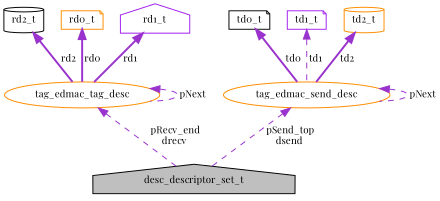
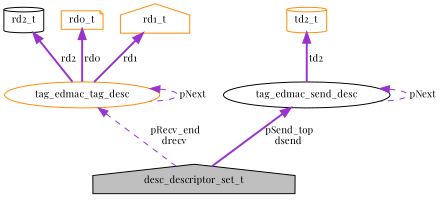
node "rd1_t": color purple -> darkorange
node "td0_t": removed
node "td1_t": removed
node "tag_edmac_send_desc": color darkorange -> black
edge "desc_descriptor_set_t" -> "tag_edmac_send_desc": style dashed -> bold
